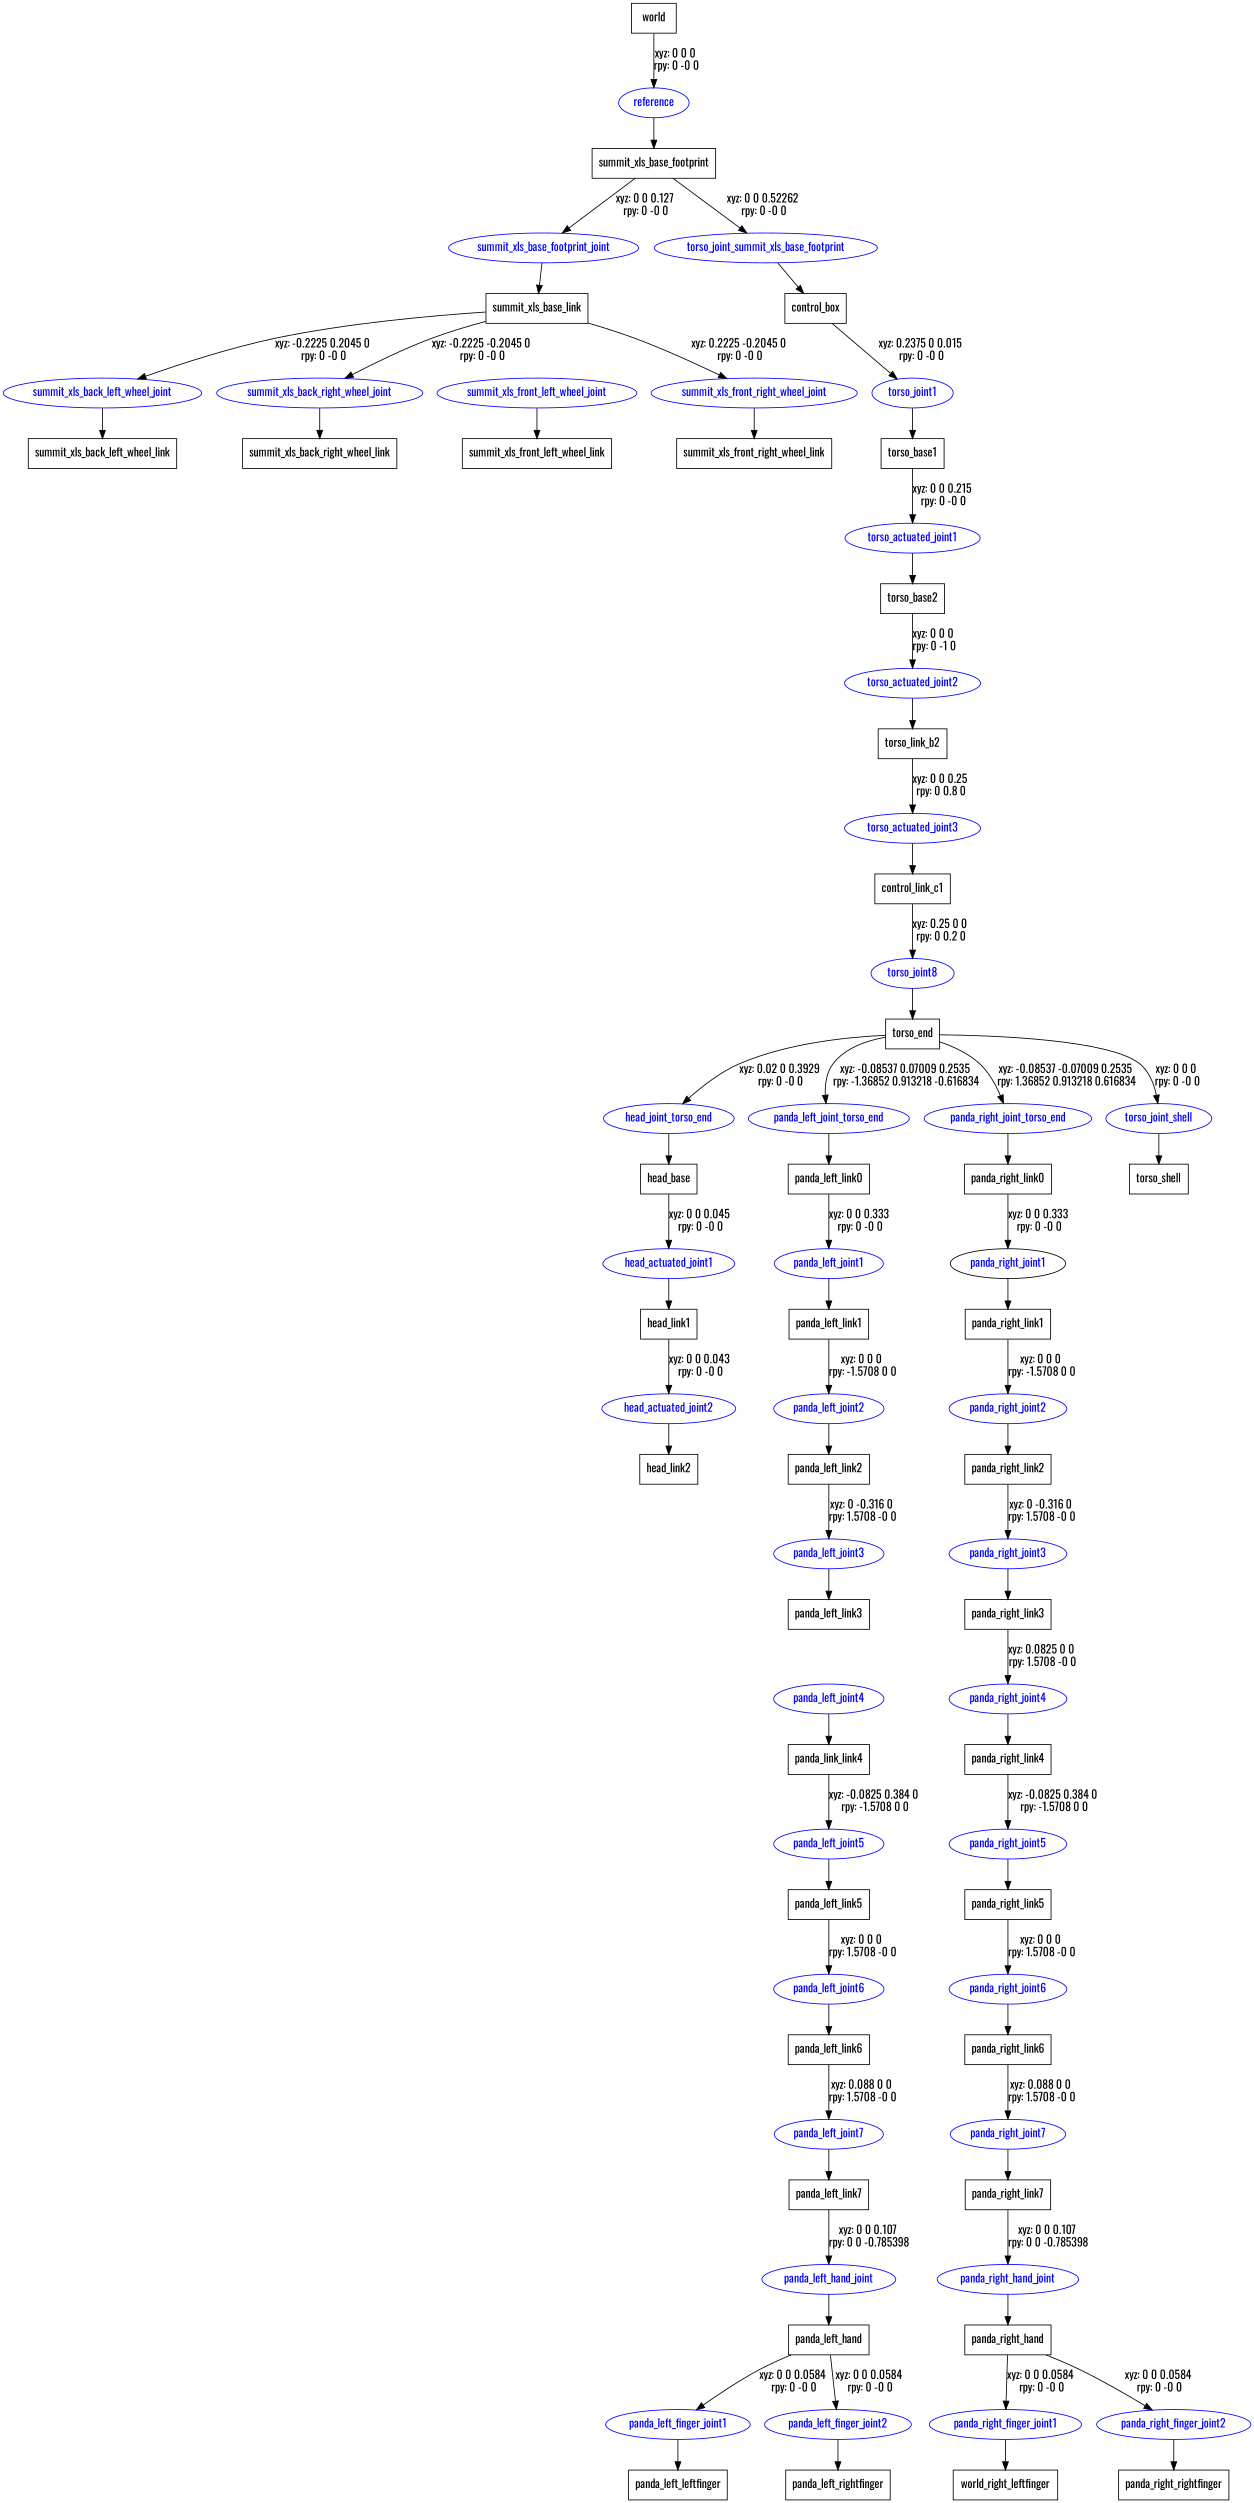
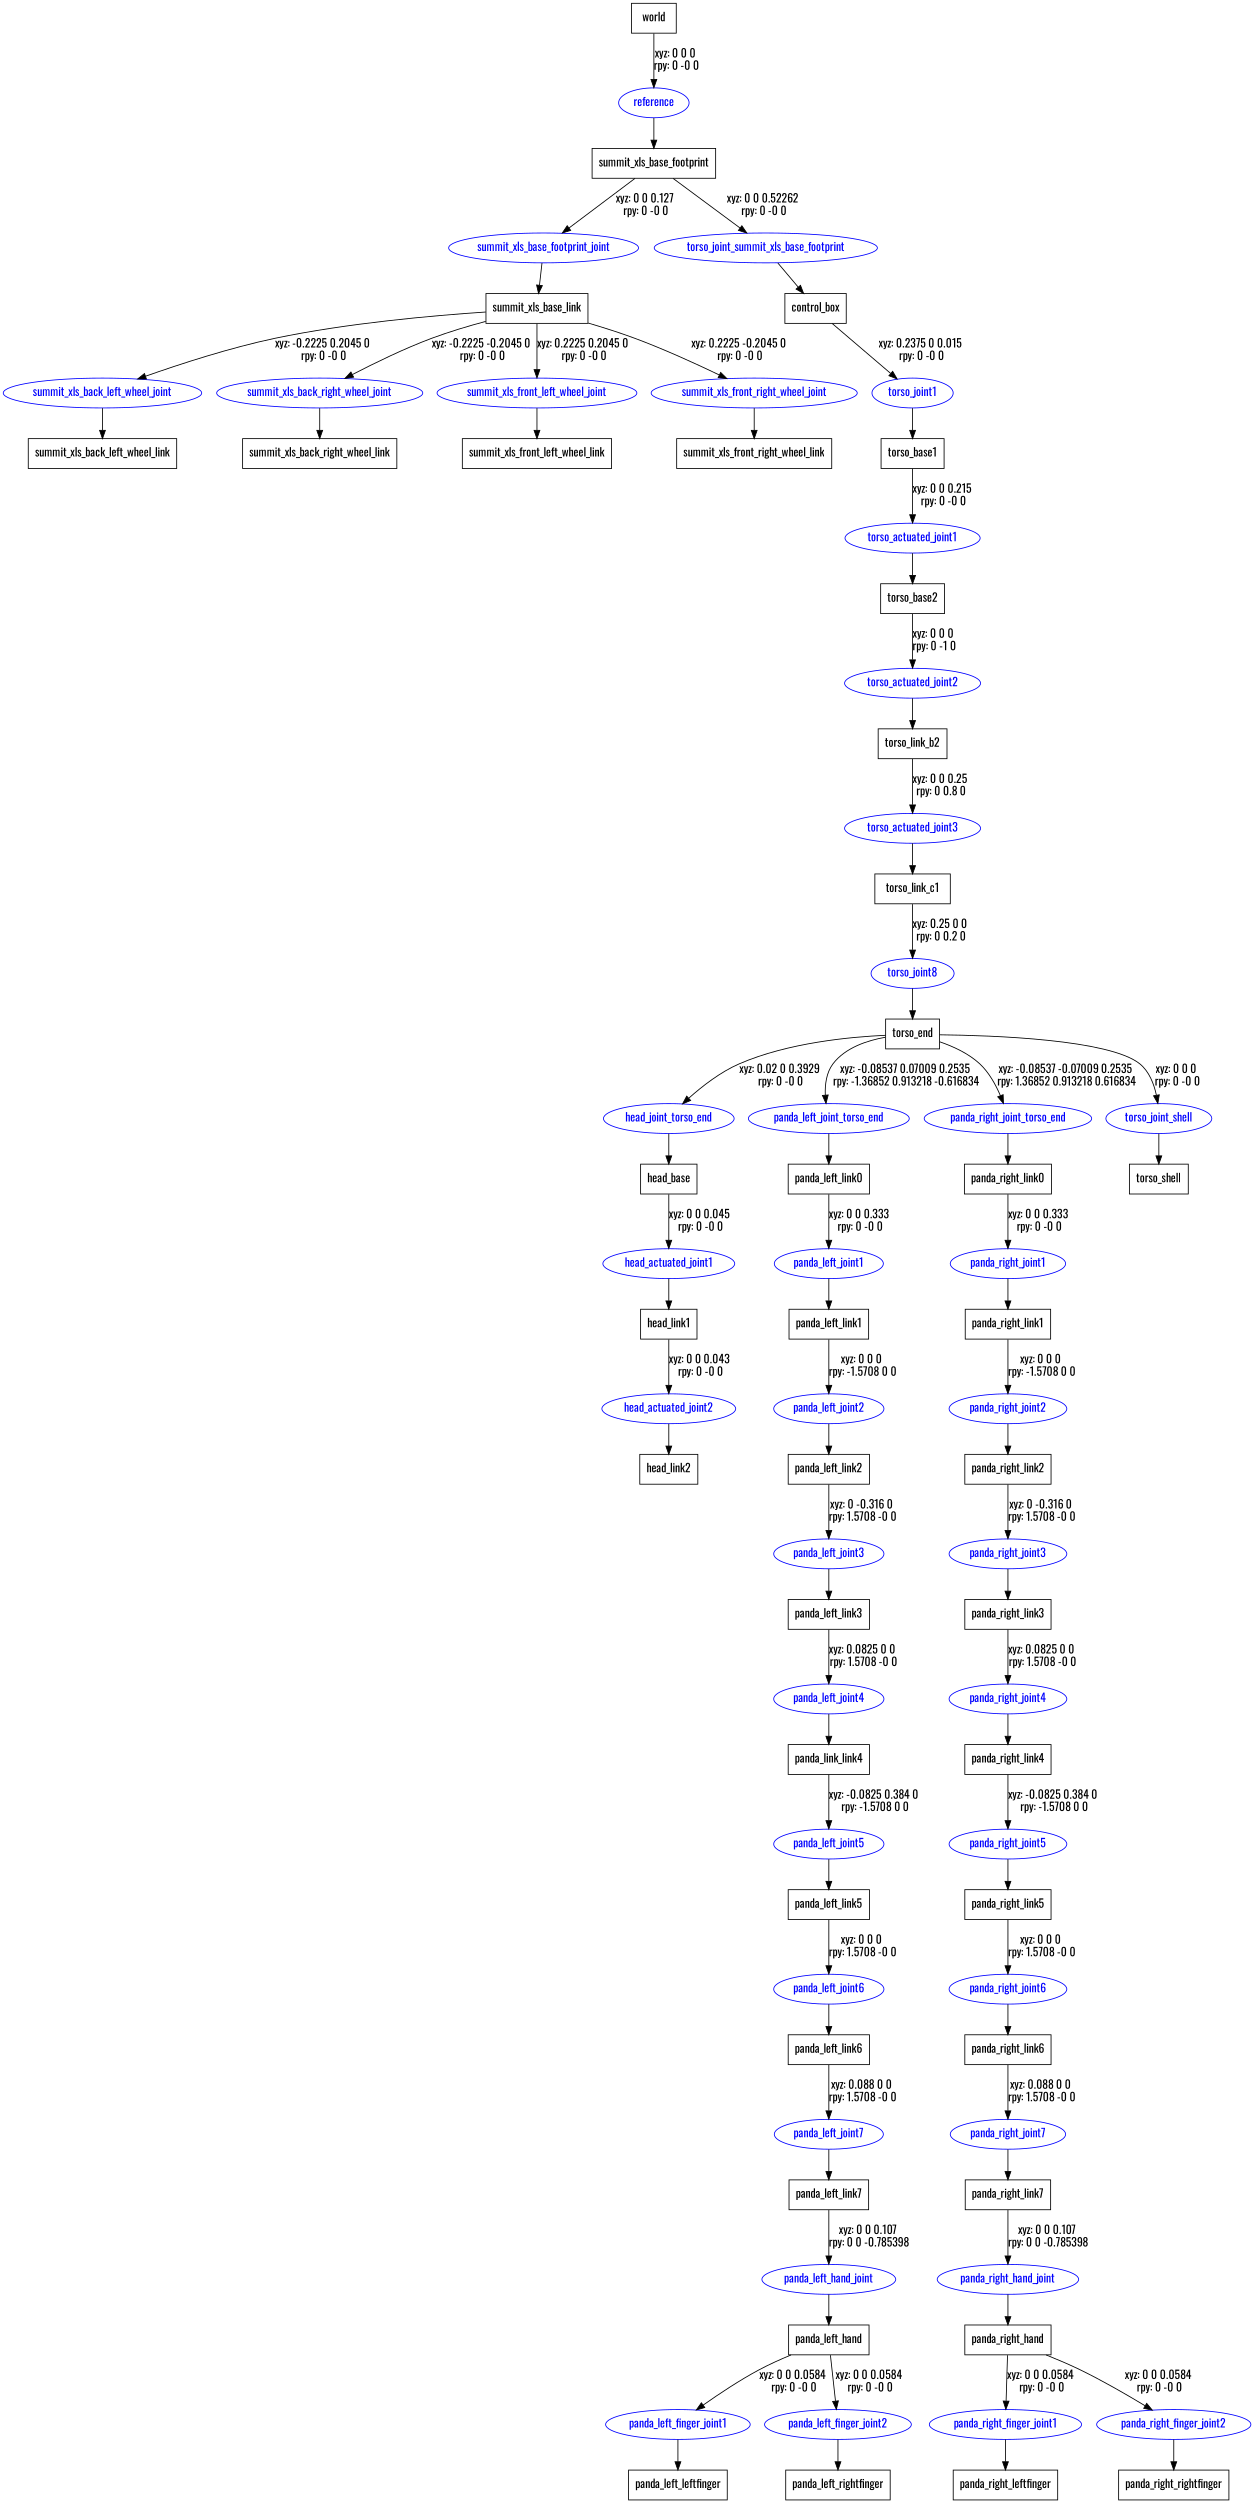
edge "summit_xls_base_link" -> "summit_xls_front_left_wheel_joint": added, label "xyz: 0.2225 0.2045 0 rpy: 0 -0 0"
node "control_link_c1": label "control_link_c1" -> "torso_link_c1"
node "panda_right_joint1": color black -> blue
edge "panda_left_link3" -> "panda_left_joint4": added, label "xyz: 0.0825 0 0 rpy: 1.5708 -0 0"
node "world_right_leftfinger": label "world_right_leftfinger" -> "panda_right_leftfinger"
